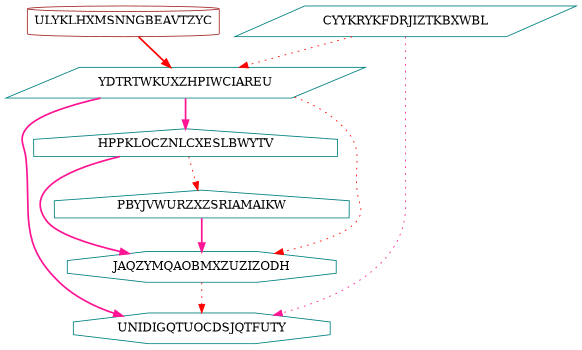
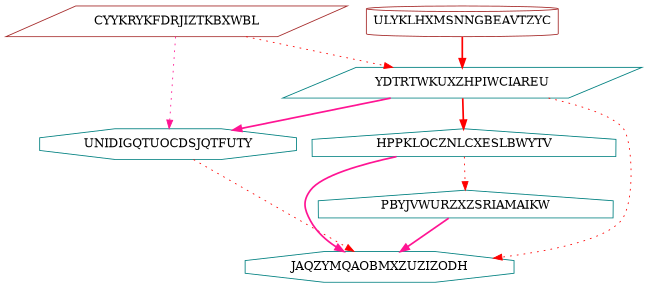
node "CYYKRYKFDRJIZTKBXWBL": color teal -> brown
edge "YDTRTWKUXZHPIWCIAREU" -> "HPPKLOCZNLCXESLBWYTV": color deeppink -> red
edge "JAQZYMQAOBMXZUZIZODH" -> "UNIDIGQTUOCDSJQTFUTY": reversed
